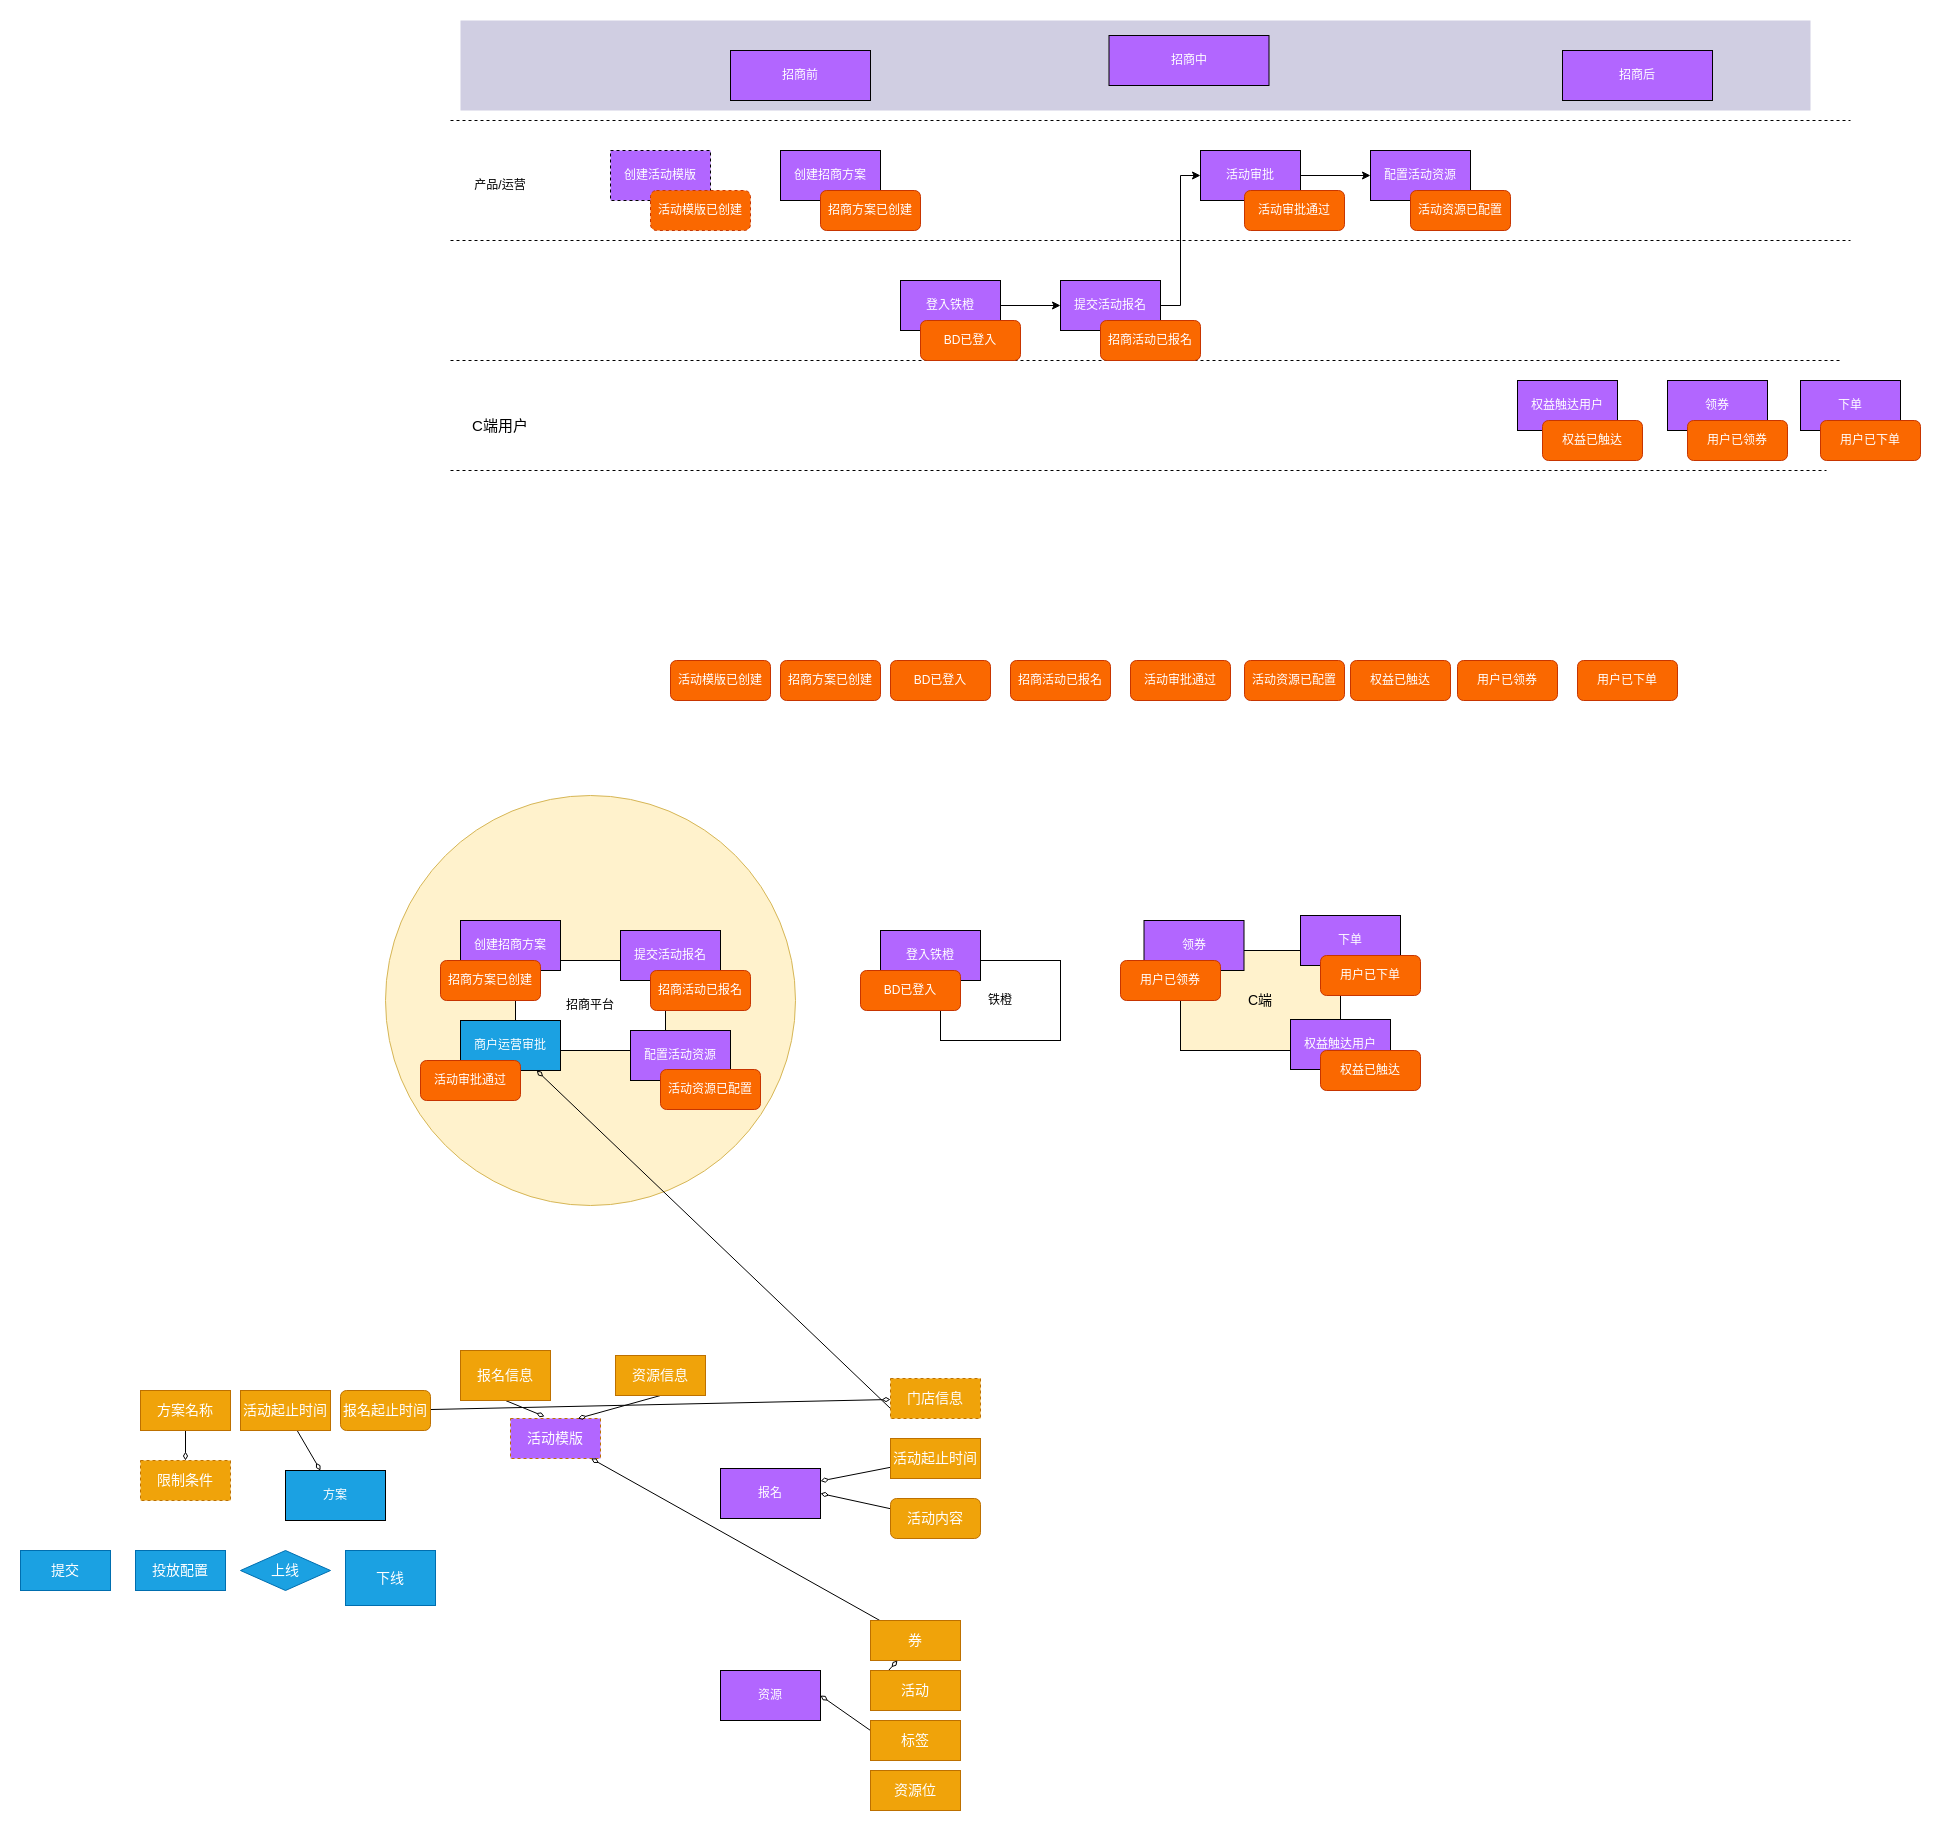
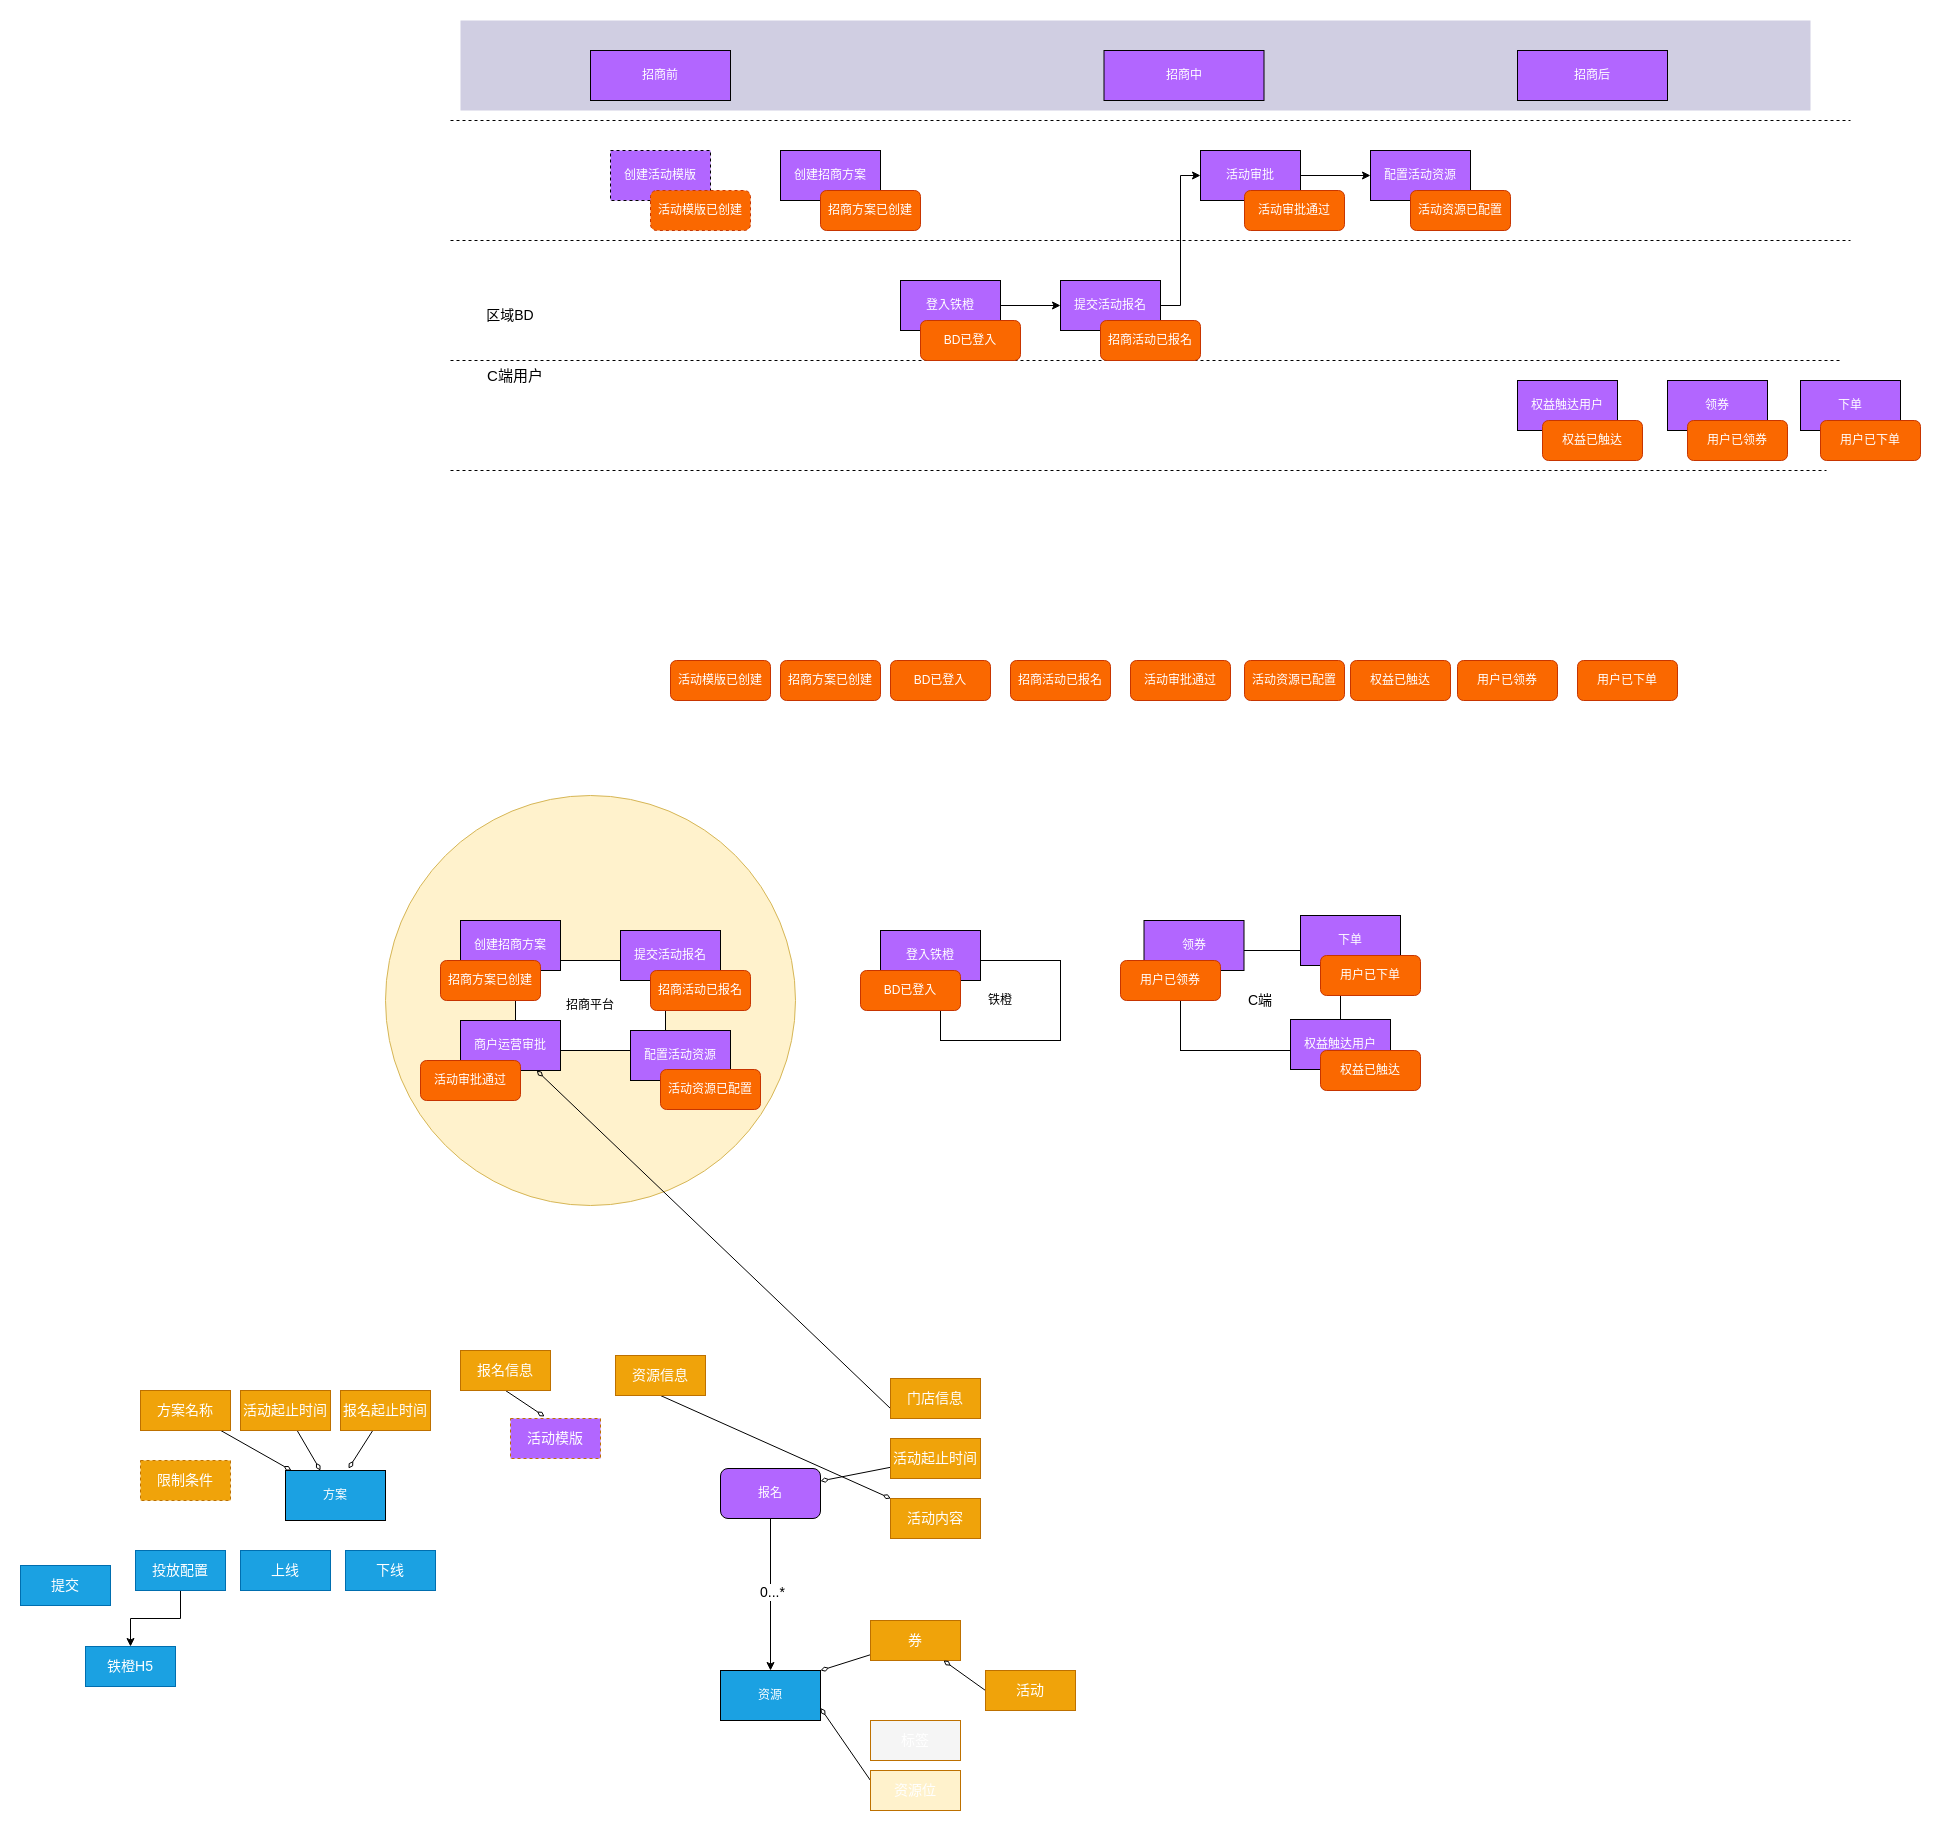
node "招商中": moved (1189, 61) -> (1184, 76)
node "招商前": moved (801, 76) -> (661, 76)
node "招商后": moved (1638, 76) -> (1593, 76)
node "产品/运营": removed
node "区域BD": added
node "C端用户": moved (501, 426) -> (516, 376)
node "C端": fillcolor #fff2cc -> #ffffff
node "商户运营审批": fillcolor #1ba1e2 -> #b266ff
node "报名信息": size 90x50 -> 90x40
node "门店信息": style dashed -> solid
edge "报名起止时间" -> "门店信息": now "报名起止时间" -> "方案"
node "报名起止时间": shape rounded rectangle -> rectangle
edge "资源信息" -> "活动模版": now "资源信息" -> "活动内容"
edge "方案名称" -> "限制条件": now "方案名称" -> "方案"
node "报名": shape rectangle -> rounded rectangle
edge "活动内容" -> "报名": removed
node "活动内容": shape rounded rectangle -> rectangle
edge "券" -> "活动模版": now "券" -> "资源"
node "提交": moved (66, 1571) -> (66, 1586)
node "上线": shape diamond -> rectangle
node "下线": size 90x55 -> 90x40
edge "投放配置" -> "铁橙H5": added
edge "报名" -> "资源": added, label "0...*"
node "铁橙H5": added
node "活动": moved (916, 1691) -> (1031, 1691)
node "资源": fillcolor #b266ff -> #1ba1e2
edge "标签" -> "资源": removed
node "标签": fillcolor #f0a30a -> #f5f5f5
edge "资源位" -> "资源": added
node "资源位": fillcolor #f0a30a -> #fff2cc
